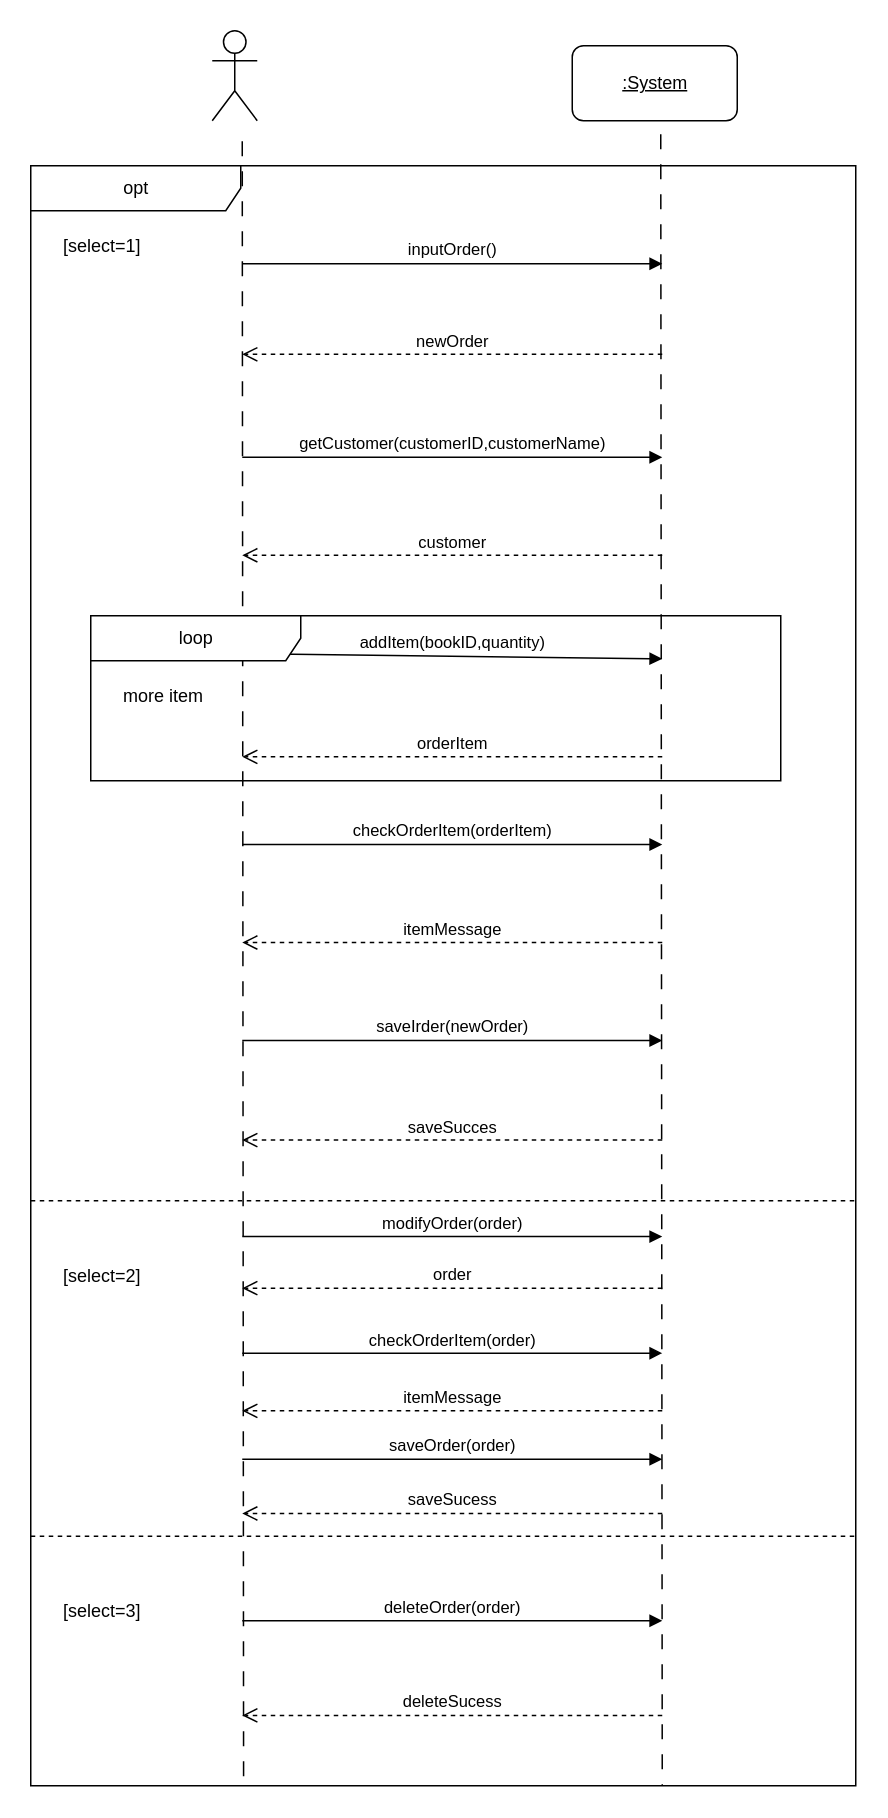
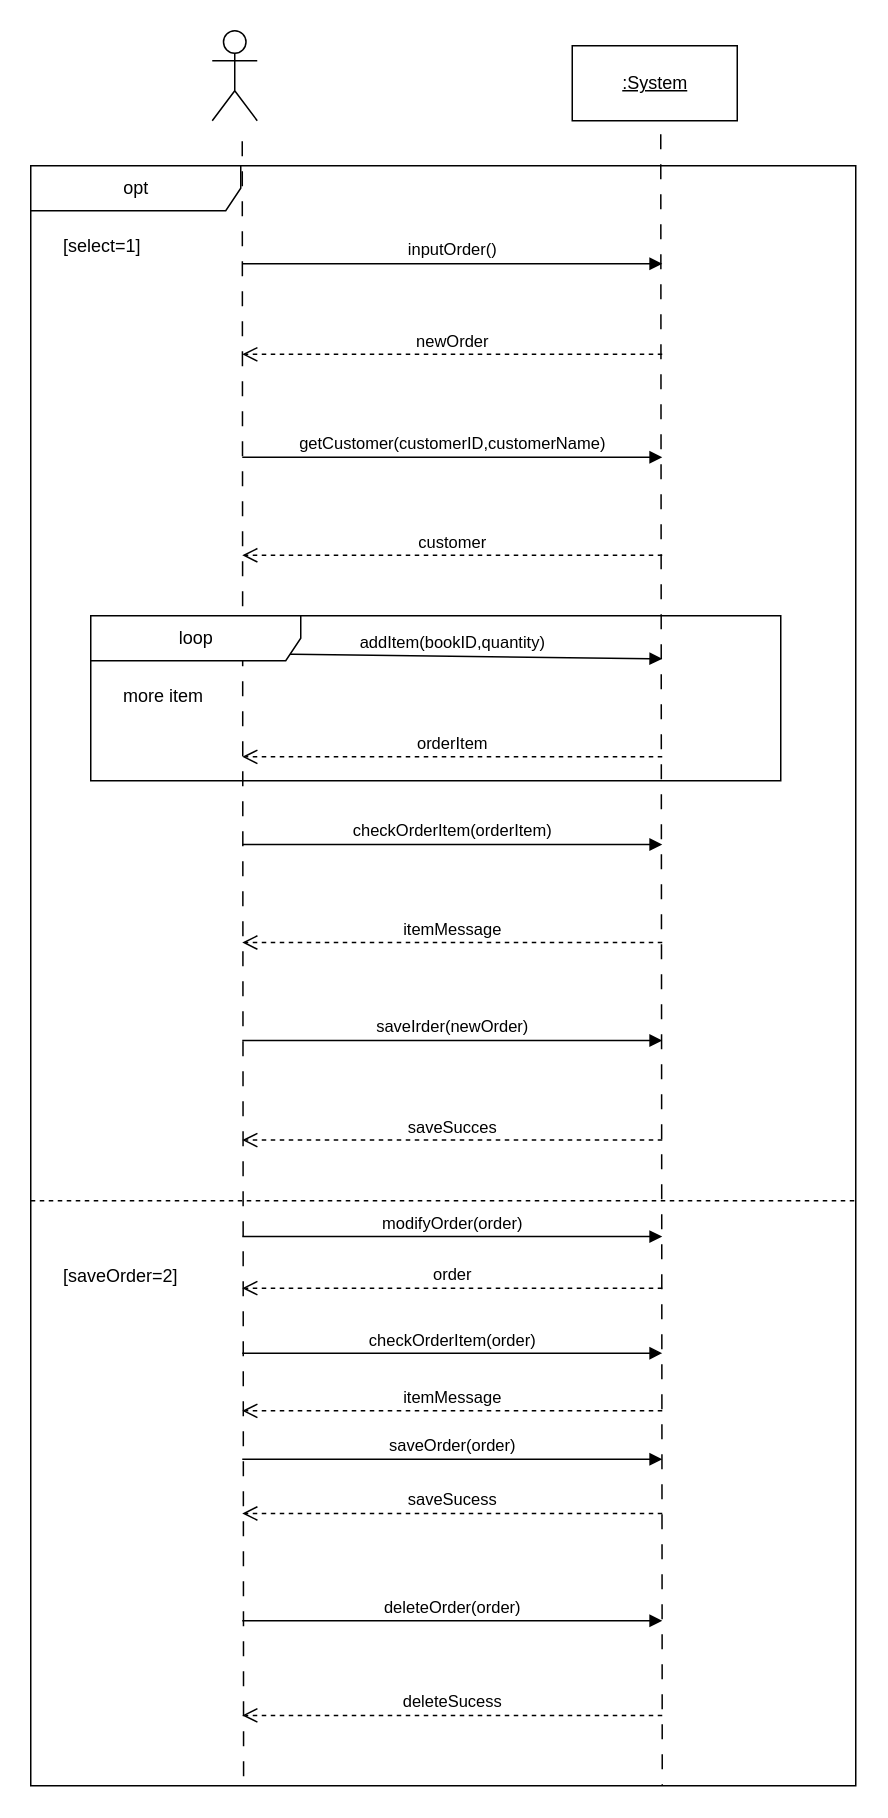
node ":System": shape rounded rectangle -> rectangle
node "[select=2]": label "[select=2]" -> "[saveOrder=2]"
node "[select=3]": removed
